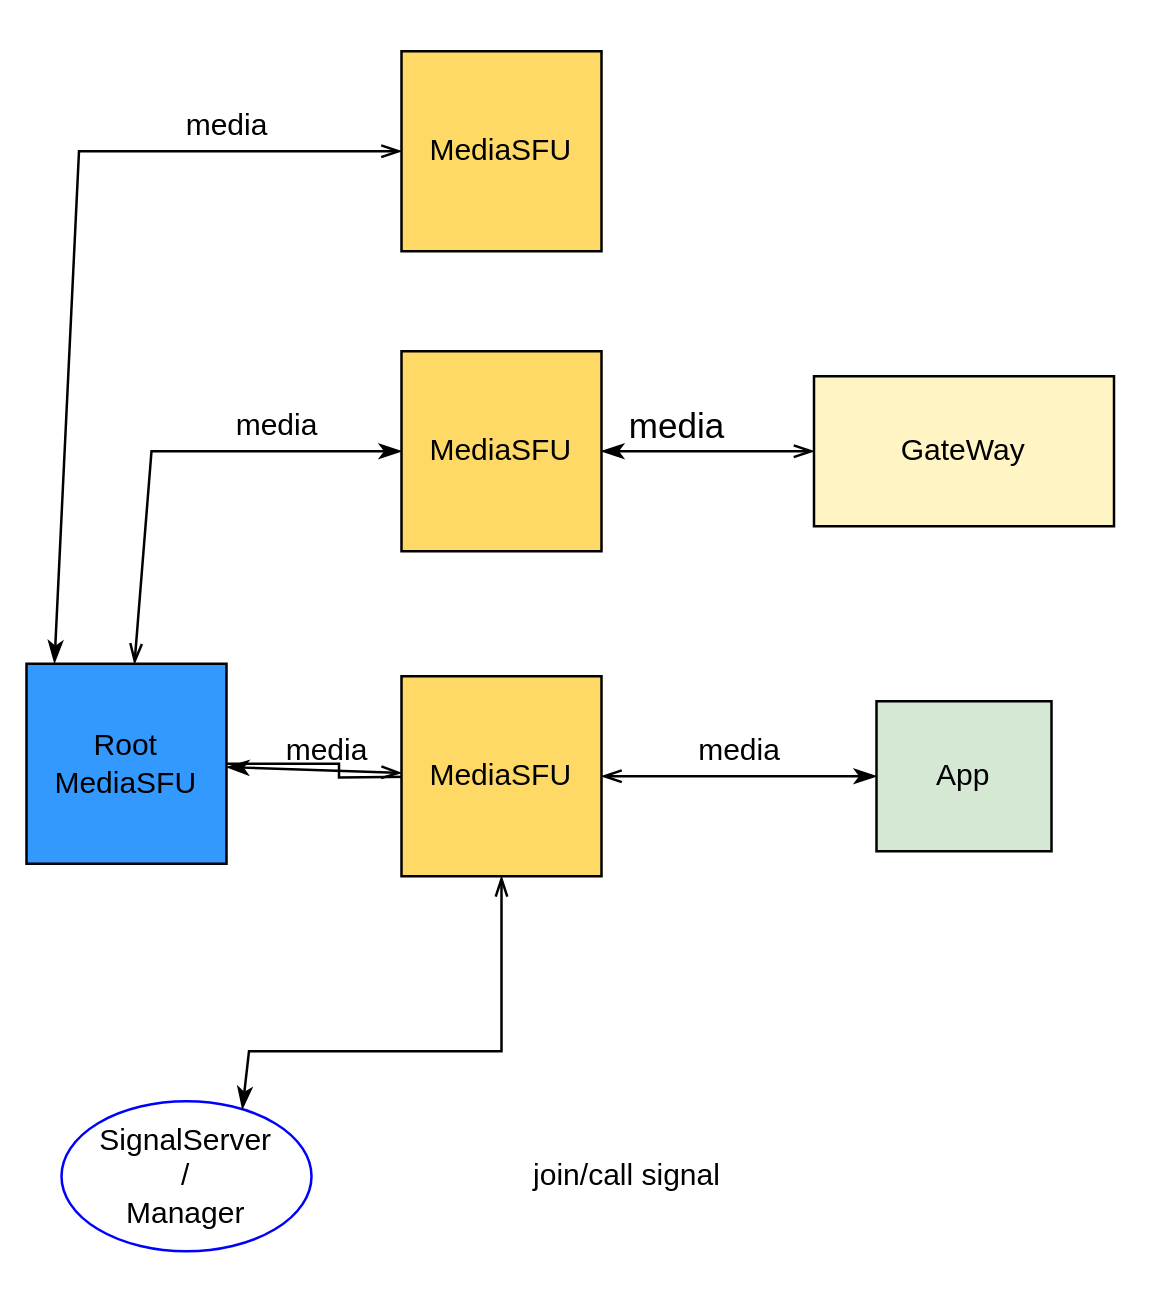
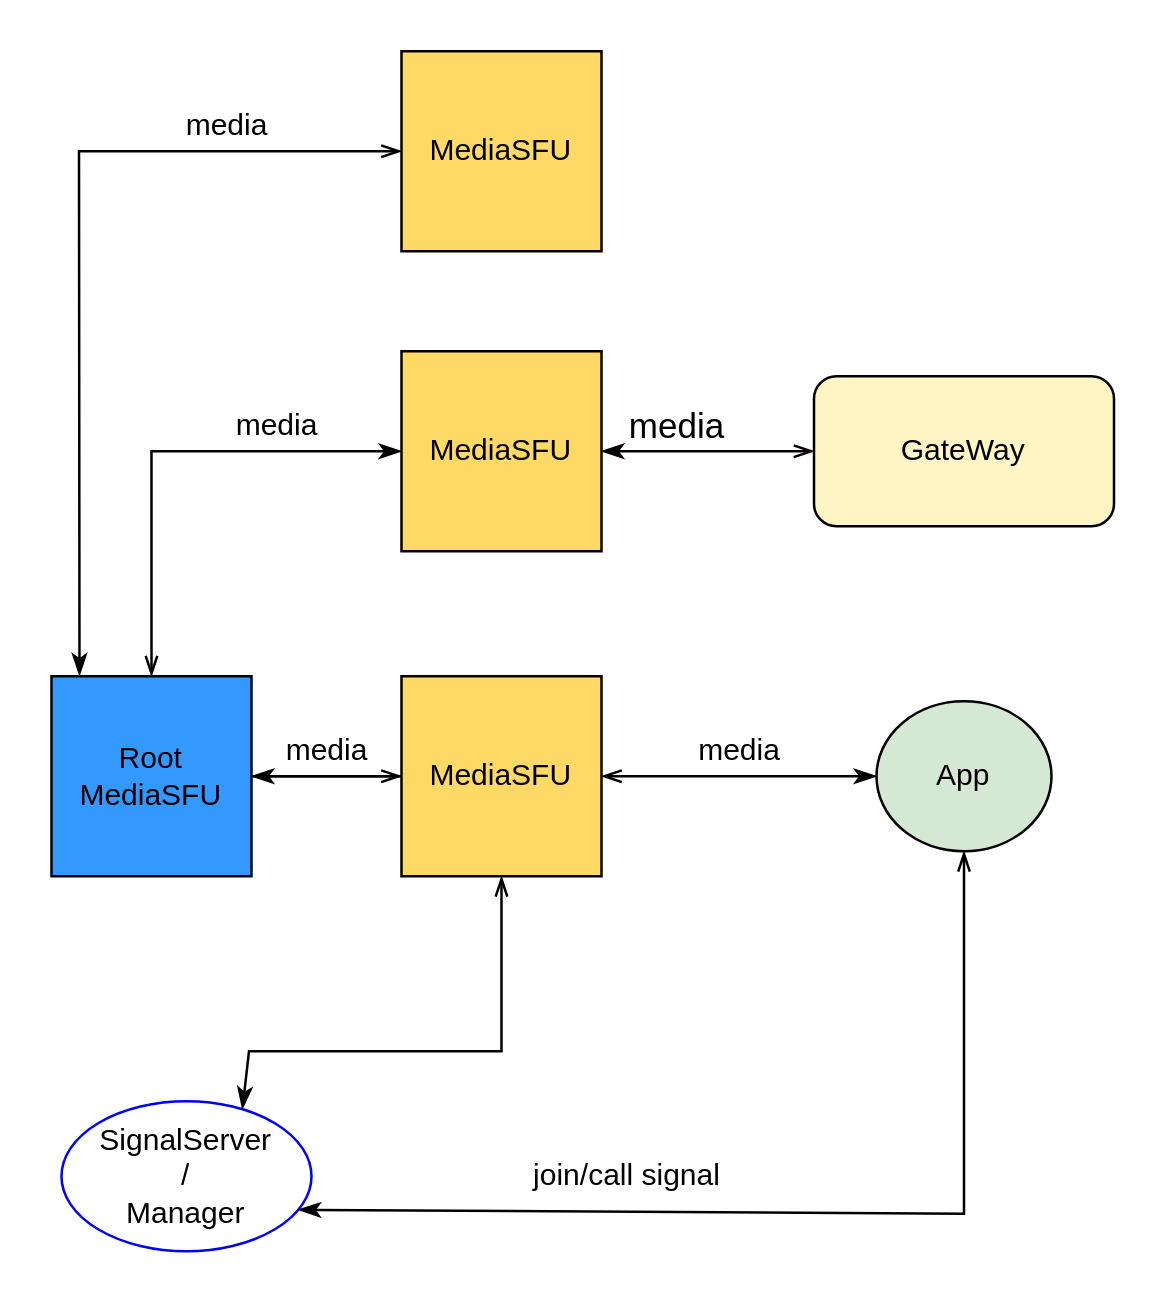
node "GateWay": shape rectangle -> rounded rectangle
node "Root MediaSFU": moved (126, 764) -> (151, 776)
node "App": shape rectangle -> ellipse
edge "App" -- "SignalServer / Manager": added
